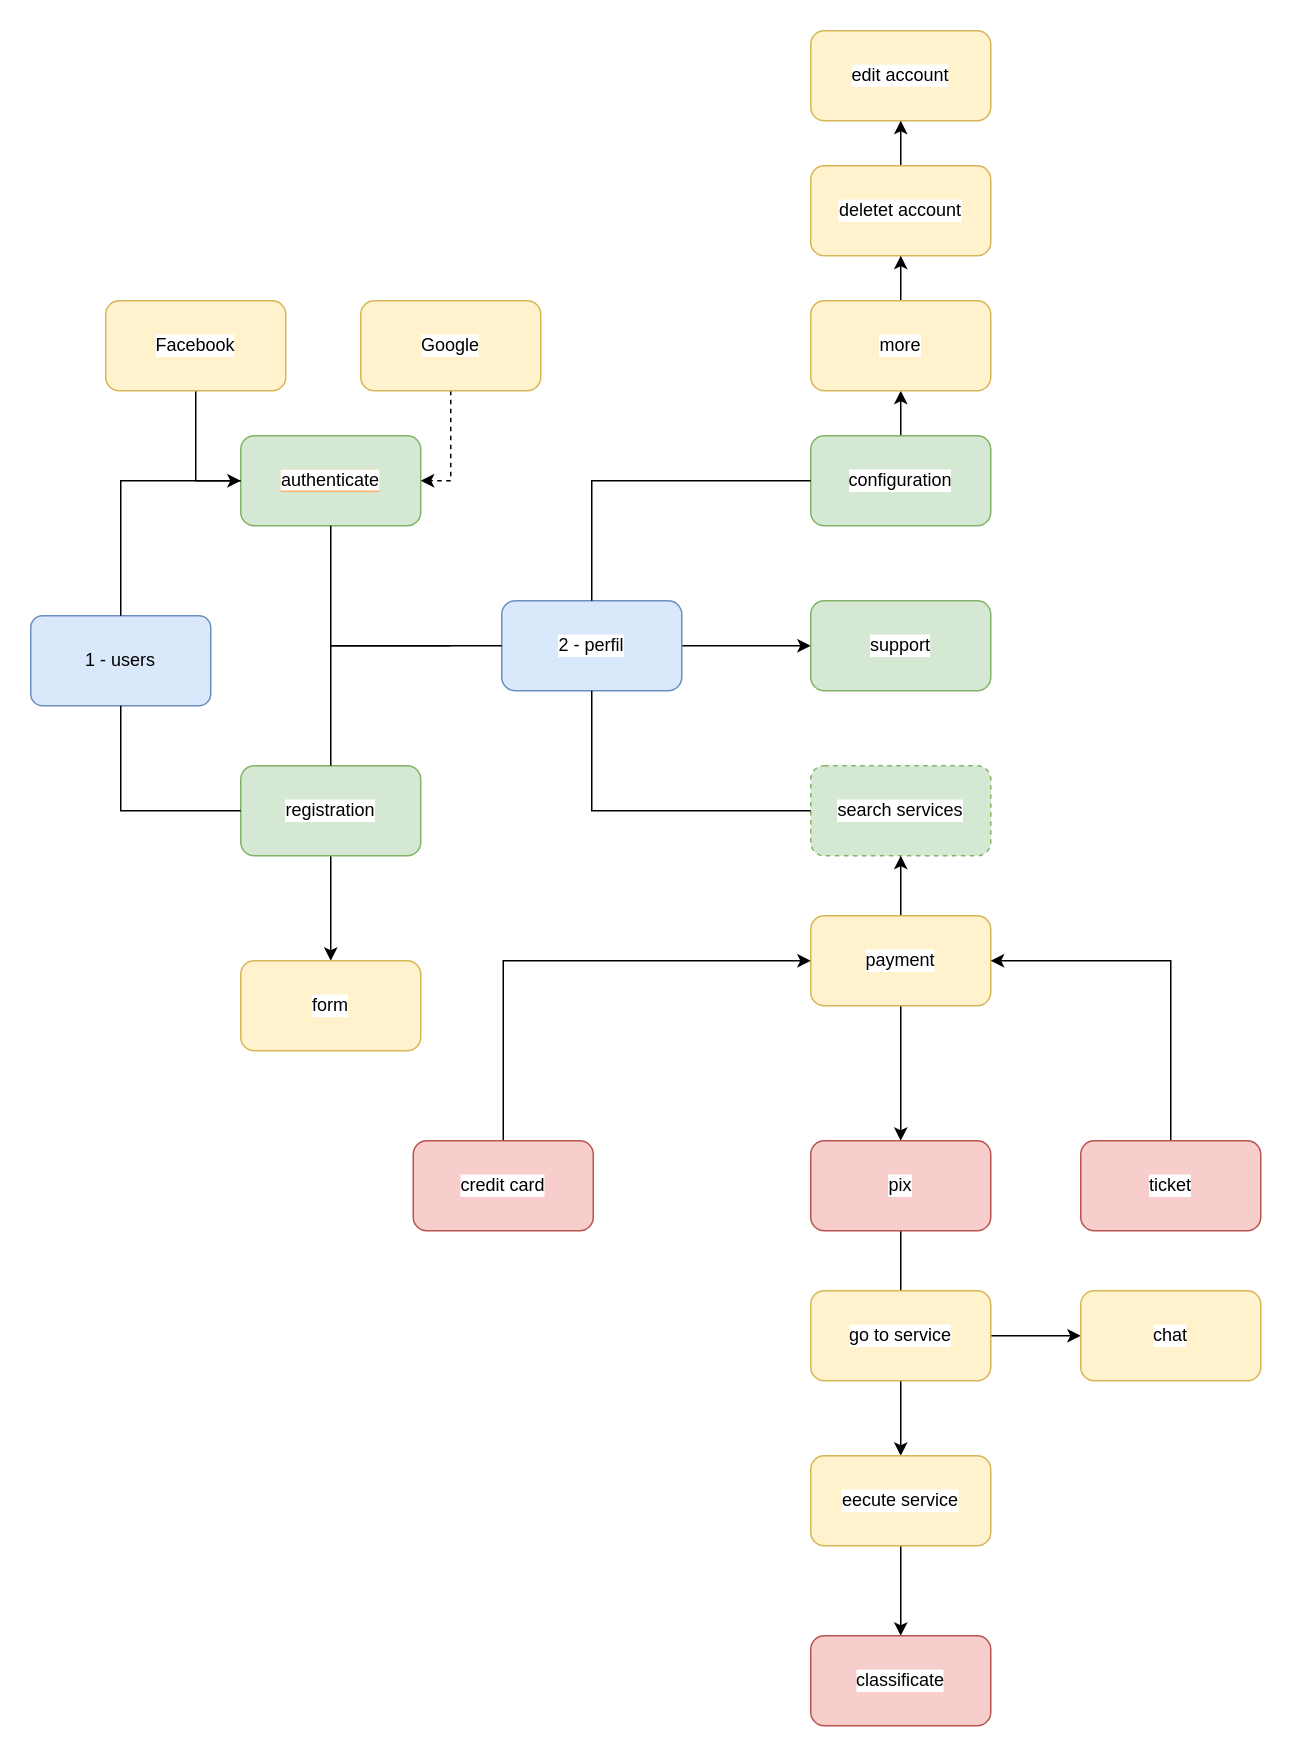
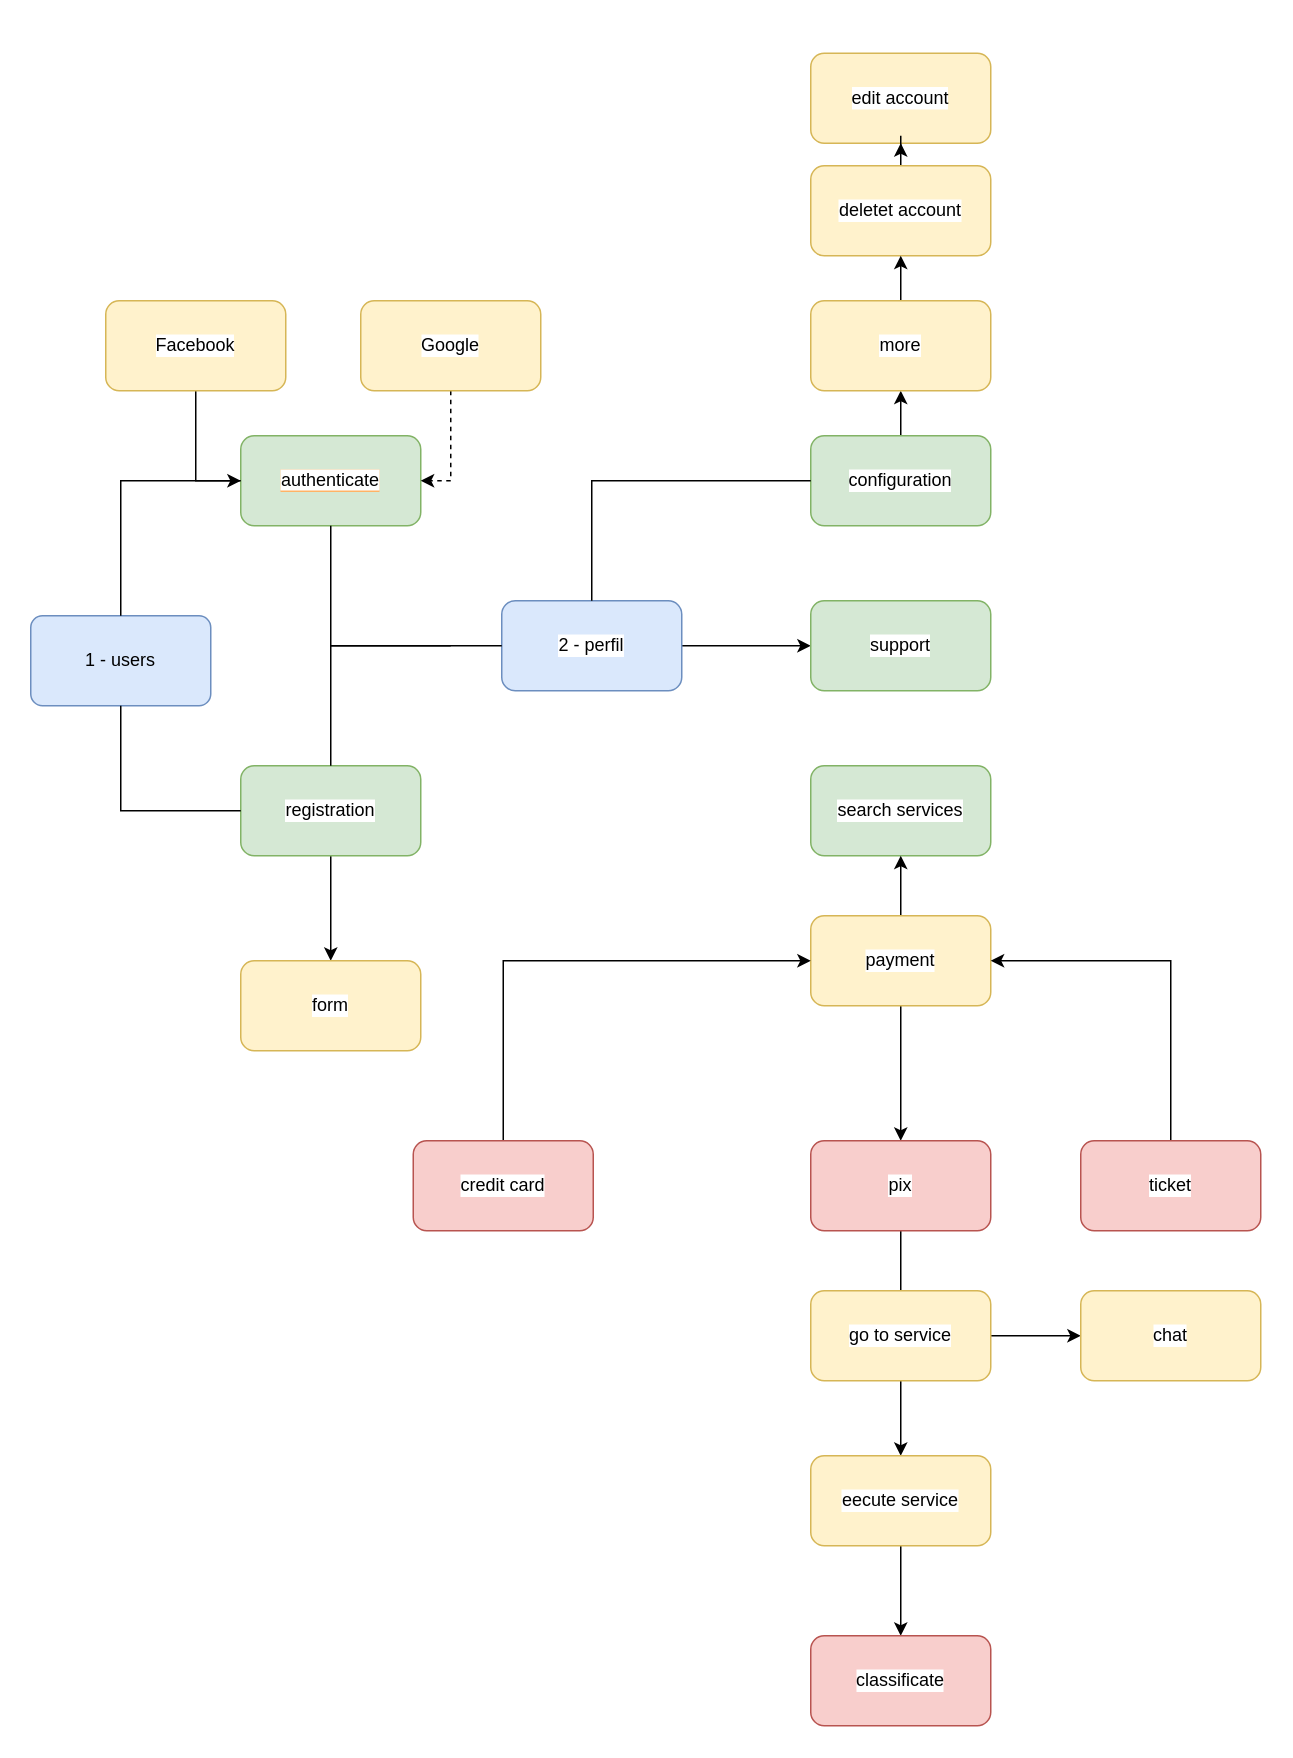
node "edit account": moved (901, 76) -> (901, 98)
edge "2 - perfil" -- "search services": removed
node "search services": style dashed -> solid
